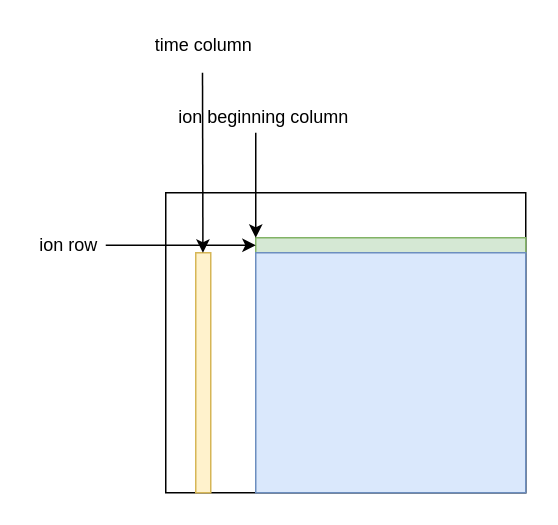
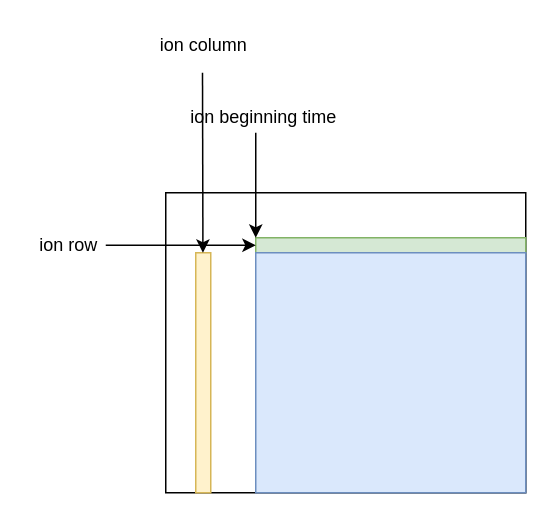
node "time column": label "time column" -> "ion column"
node "ion beginning column": label "ion beginning column" -> "ion beginning time"
